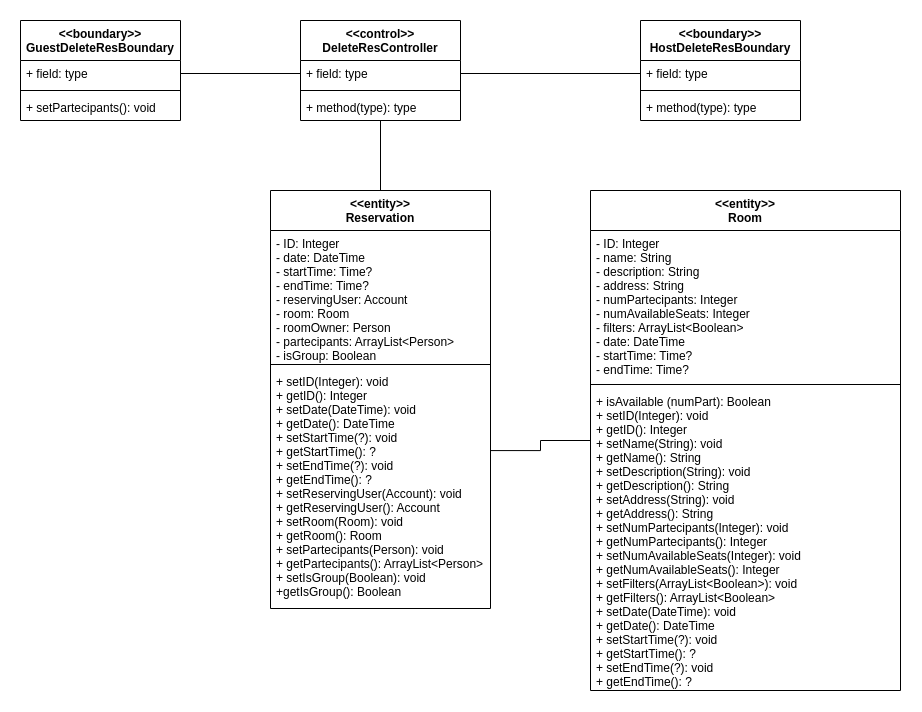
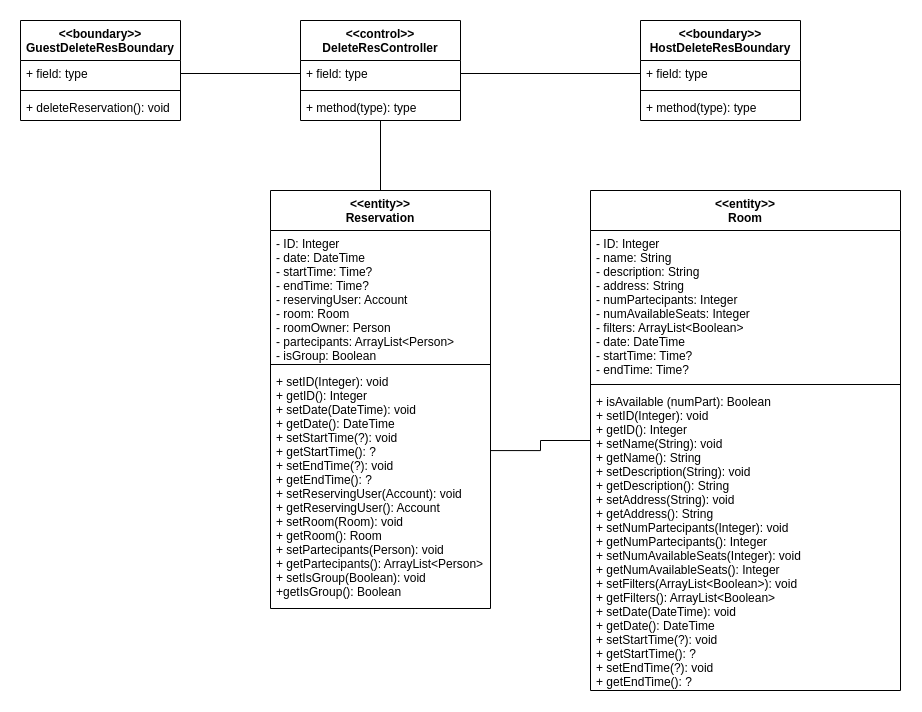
node "+ setPartecipants(): void": label "+ setPartecipants(): void" -> "+ deleteReservation(): void"
